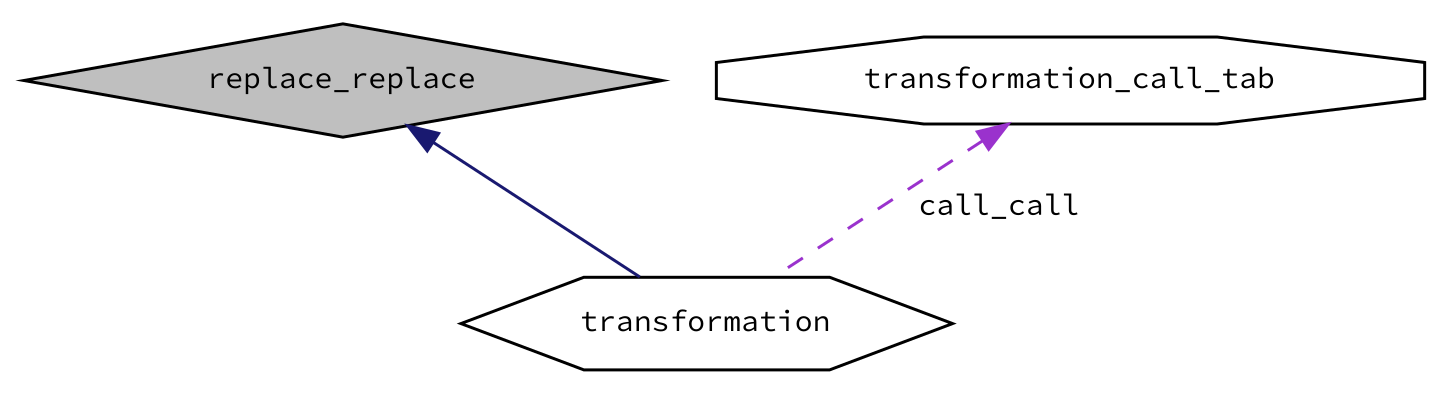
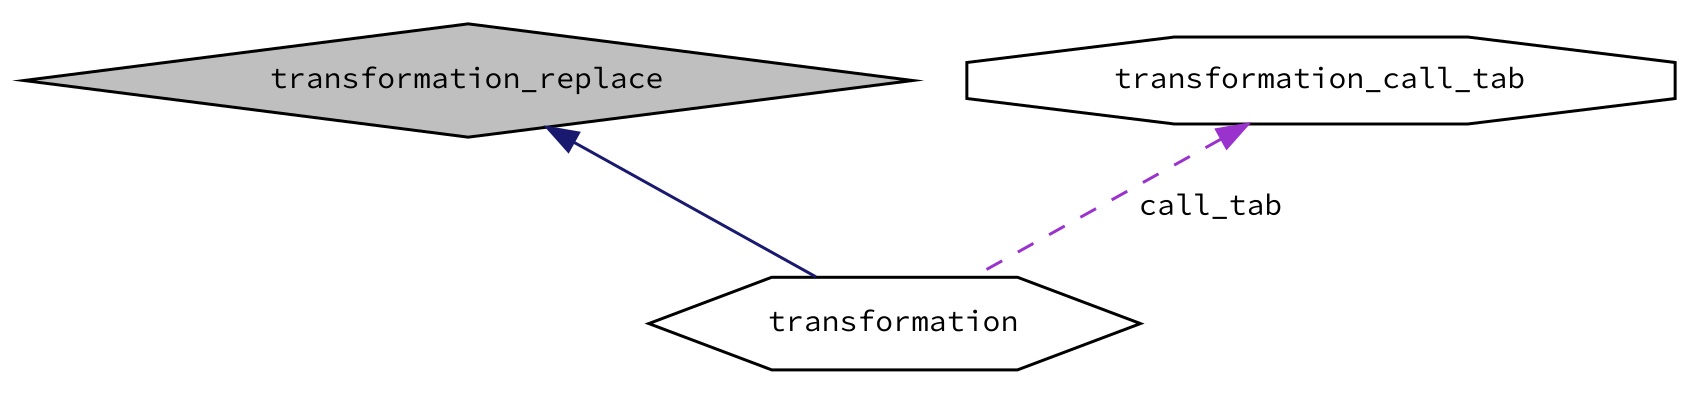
node "replace_replace": label "replace_replace" -> "transformation_replace"
edge "transformation" -> "transformation_call_tab": label " call_call" -> " call_tab"
